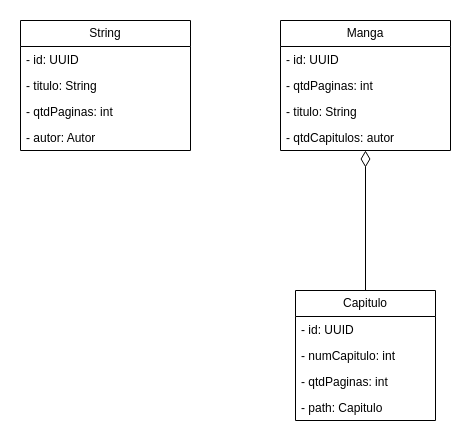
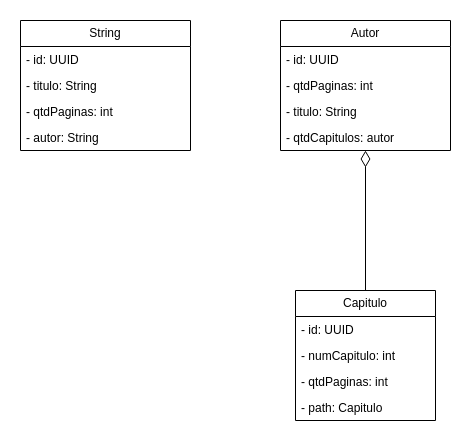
node "Manga": label "Manga" -> "Autor"
node "- autor: Autor": label "- autor: Autor" -> "- autor: String"
